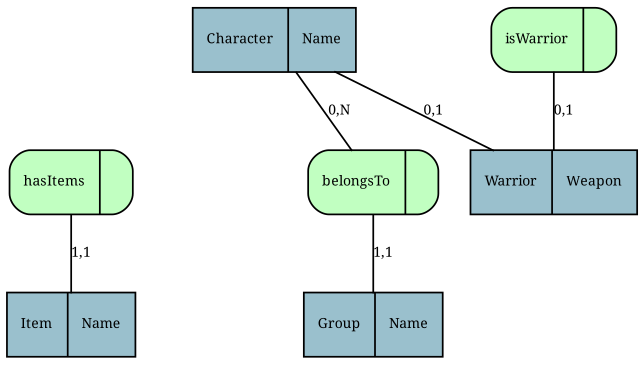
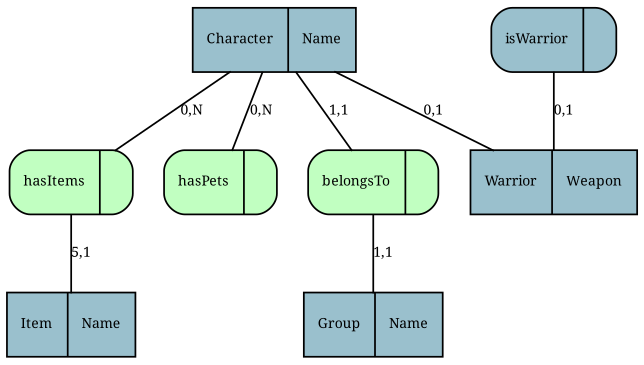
node "isWarrior": fillcolor darkseagreen1 -> lightblue3
edge "Character" -- "hasItems": added, label "0,N"
edge "Character" -- "belongsTo": label "0,N" -> "1,1"
node "hasPets": added
edge "hasItems" -- "Item": label "1,1" -> "5,1"
